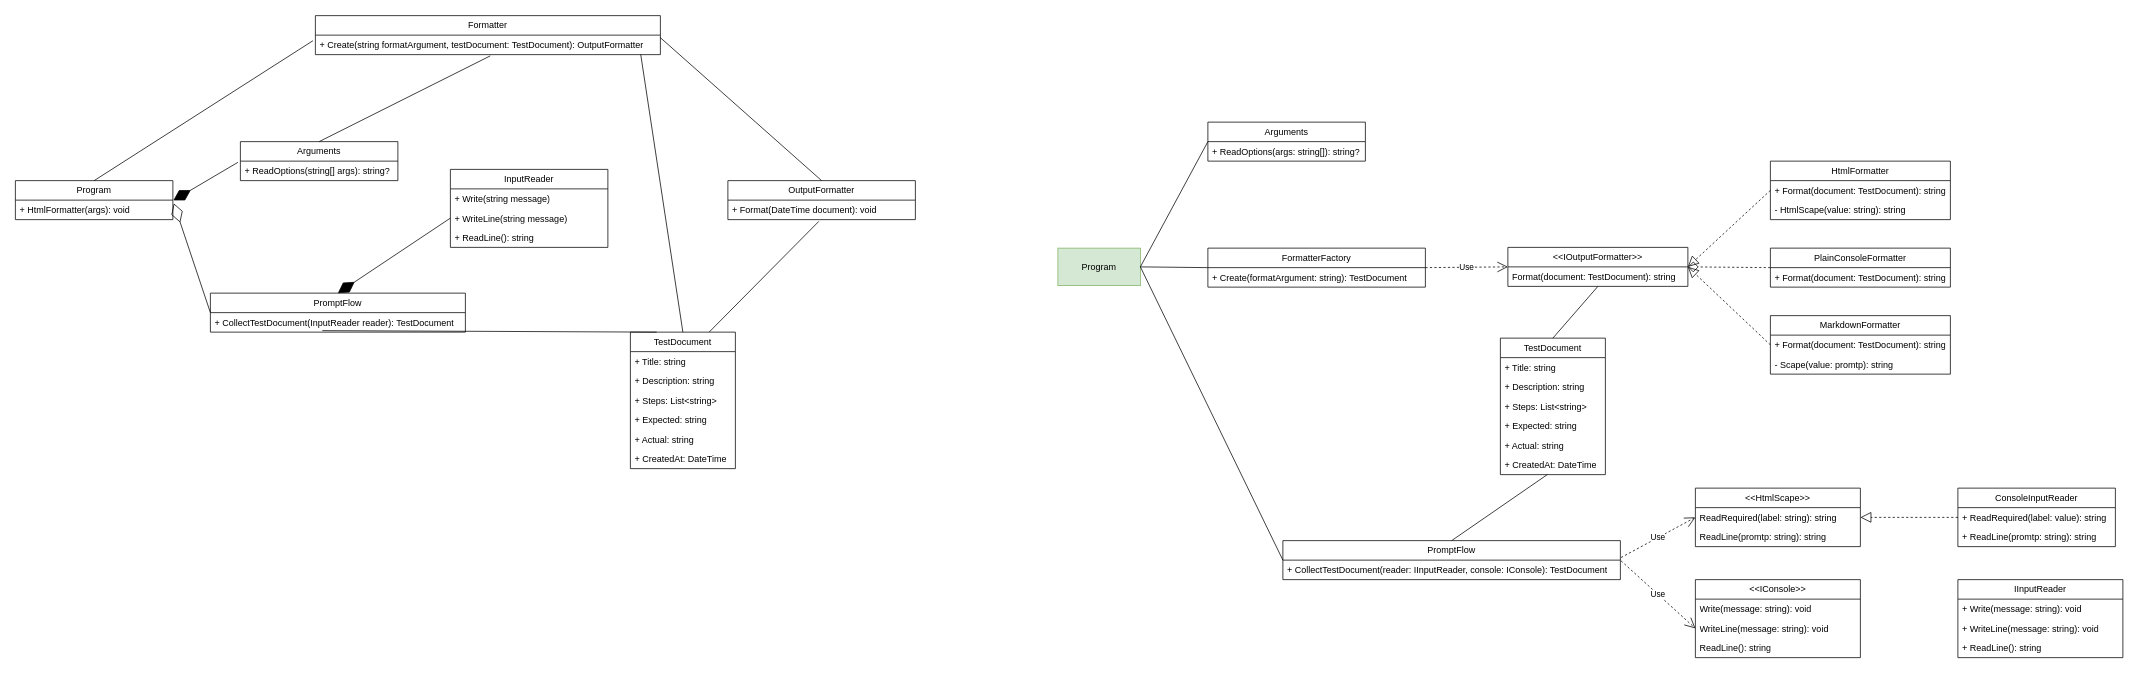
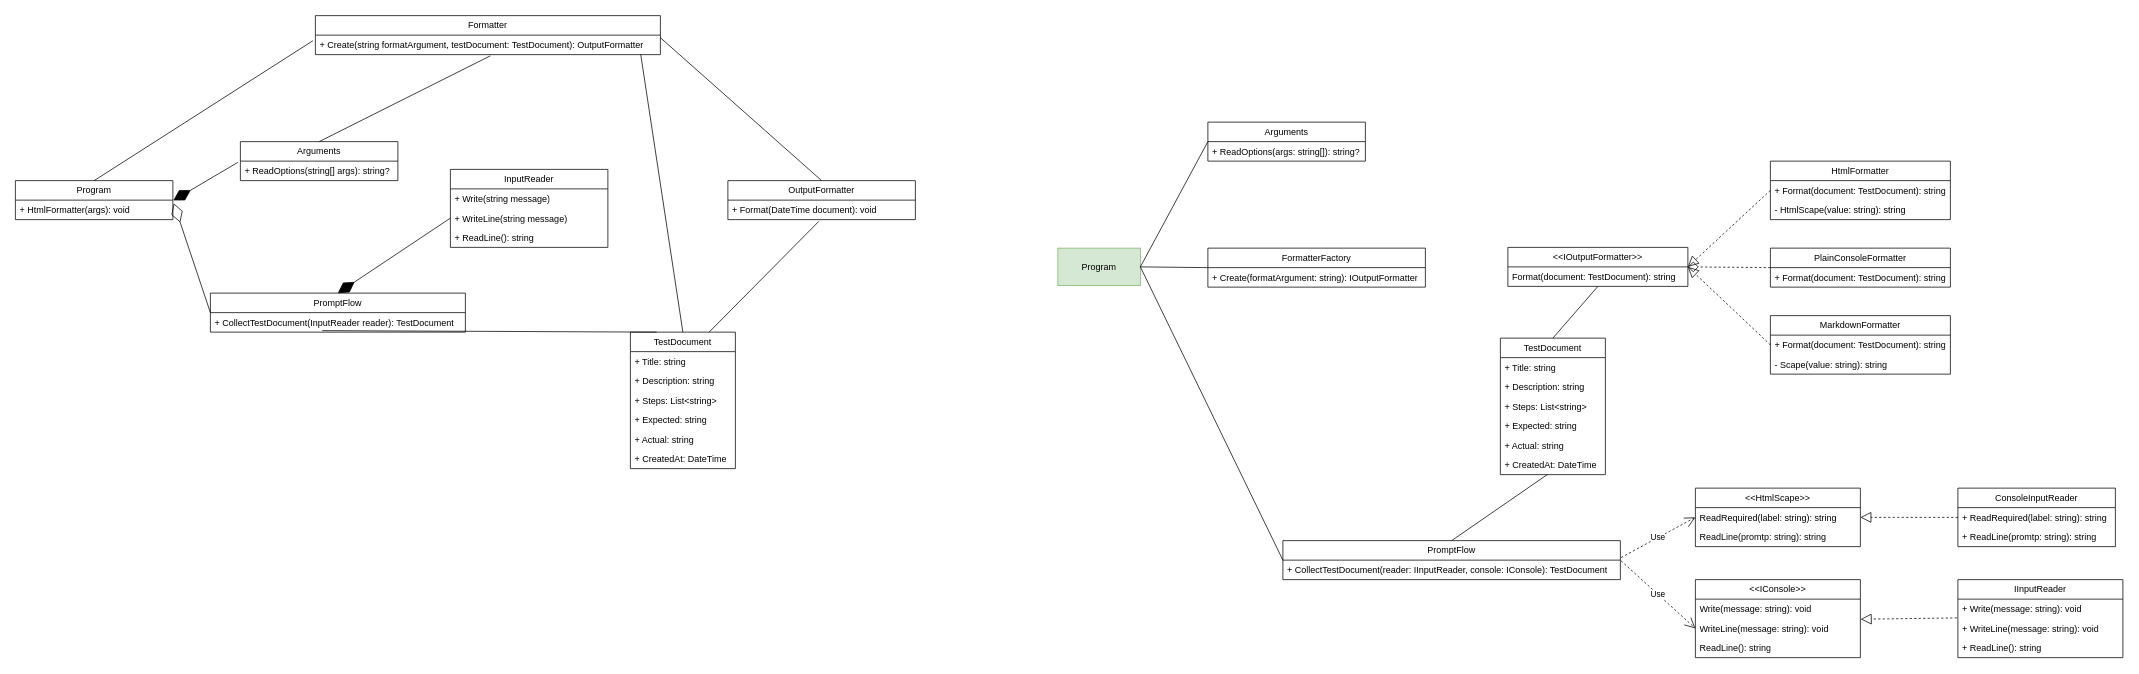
edge "FormatterFactory" -> "<<IOutputFormatter>>": removed, label "Use"
node "+ Create(formatArgument: string): TestDocument": label "+ Create(formatArgument: string): TestDocument" -> "+ Create(formatArgument: string): IOutputFormatter"
node "- Scape(value: promtp): string": label "- Scape(value: promtp): string" -> "- Scape(value: string): string"
node "+ ReadRequired(label: value): string": label "+ ReadRequired(label: value): string" -> "+ ReadRequired(label: string): string"
edge "+ WriteLine(message: string): void" -> "Write(message: string): void": added
